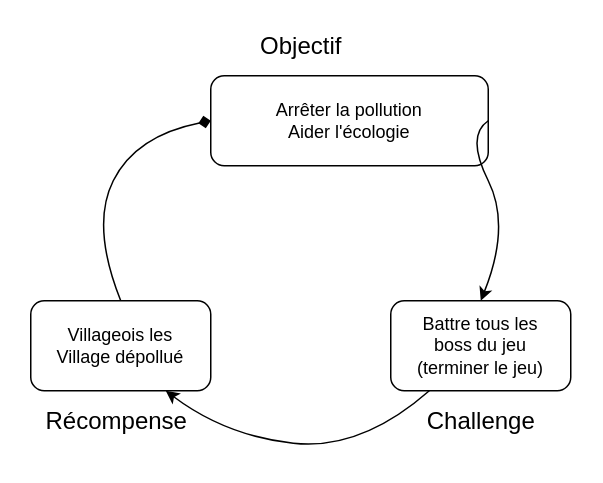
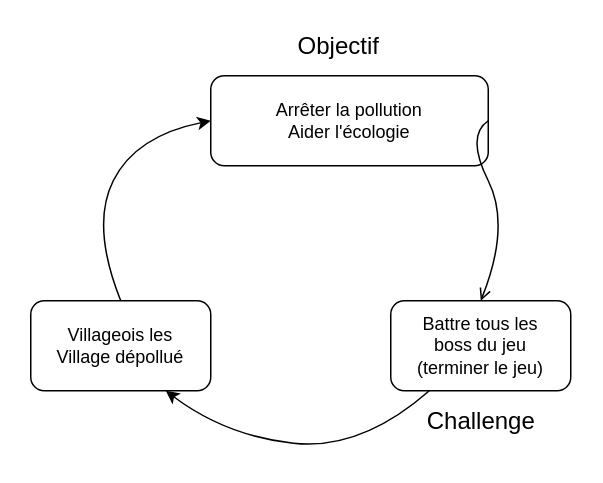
node "Objectif": moved (301, 46) -> (338, 46)
edge "Villageois les Village dépollué" -> "Arrêter la pollution Aider l'écologie": arrowhead diamond -> classic
edge "Arrêter la pollution Aider l'écologie" -> "Battre tous les boss du jeu (terminer le jeu)": arrowhead classic -> open
node "Récompense": removed
